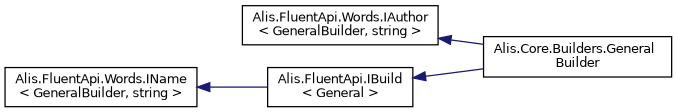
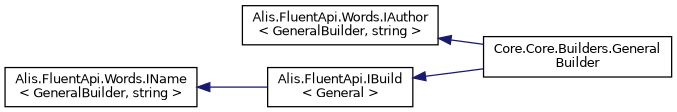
node "Alis.Core.Builders.General Builder": label "Alis.Core.Builders.General Builder" -> "Core.Core.Builders.General Builder"
